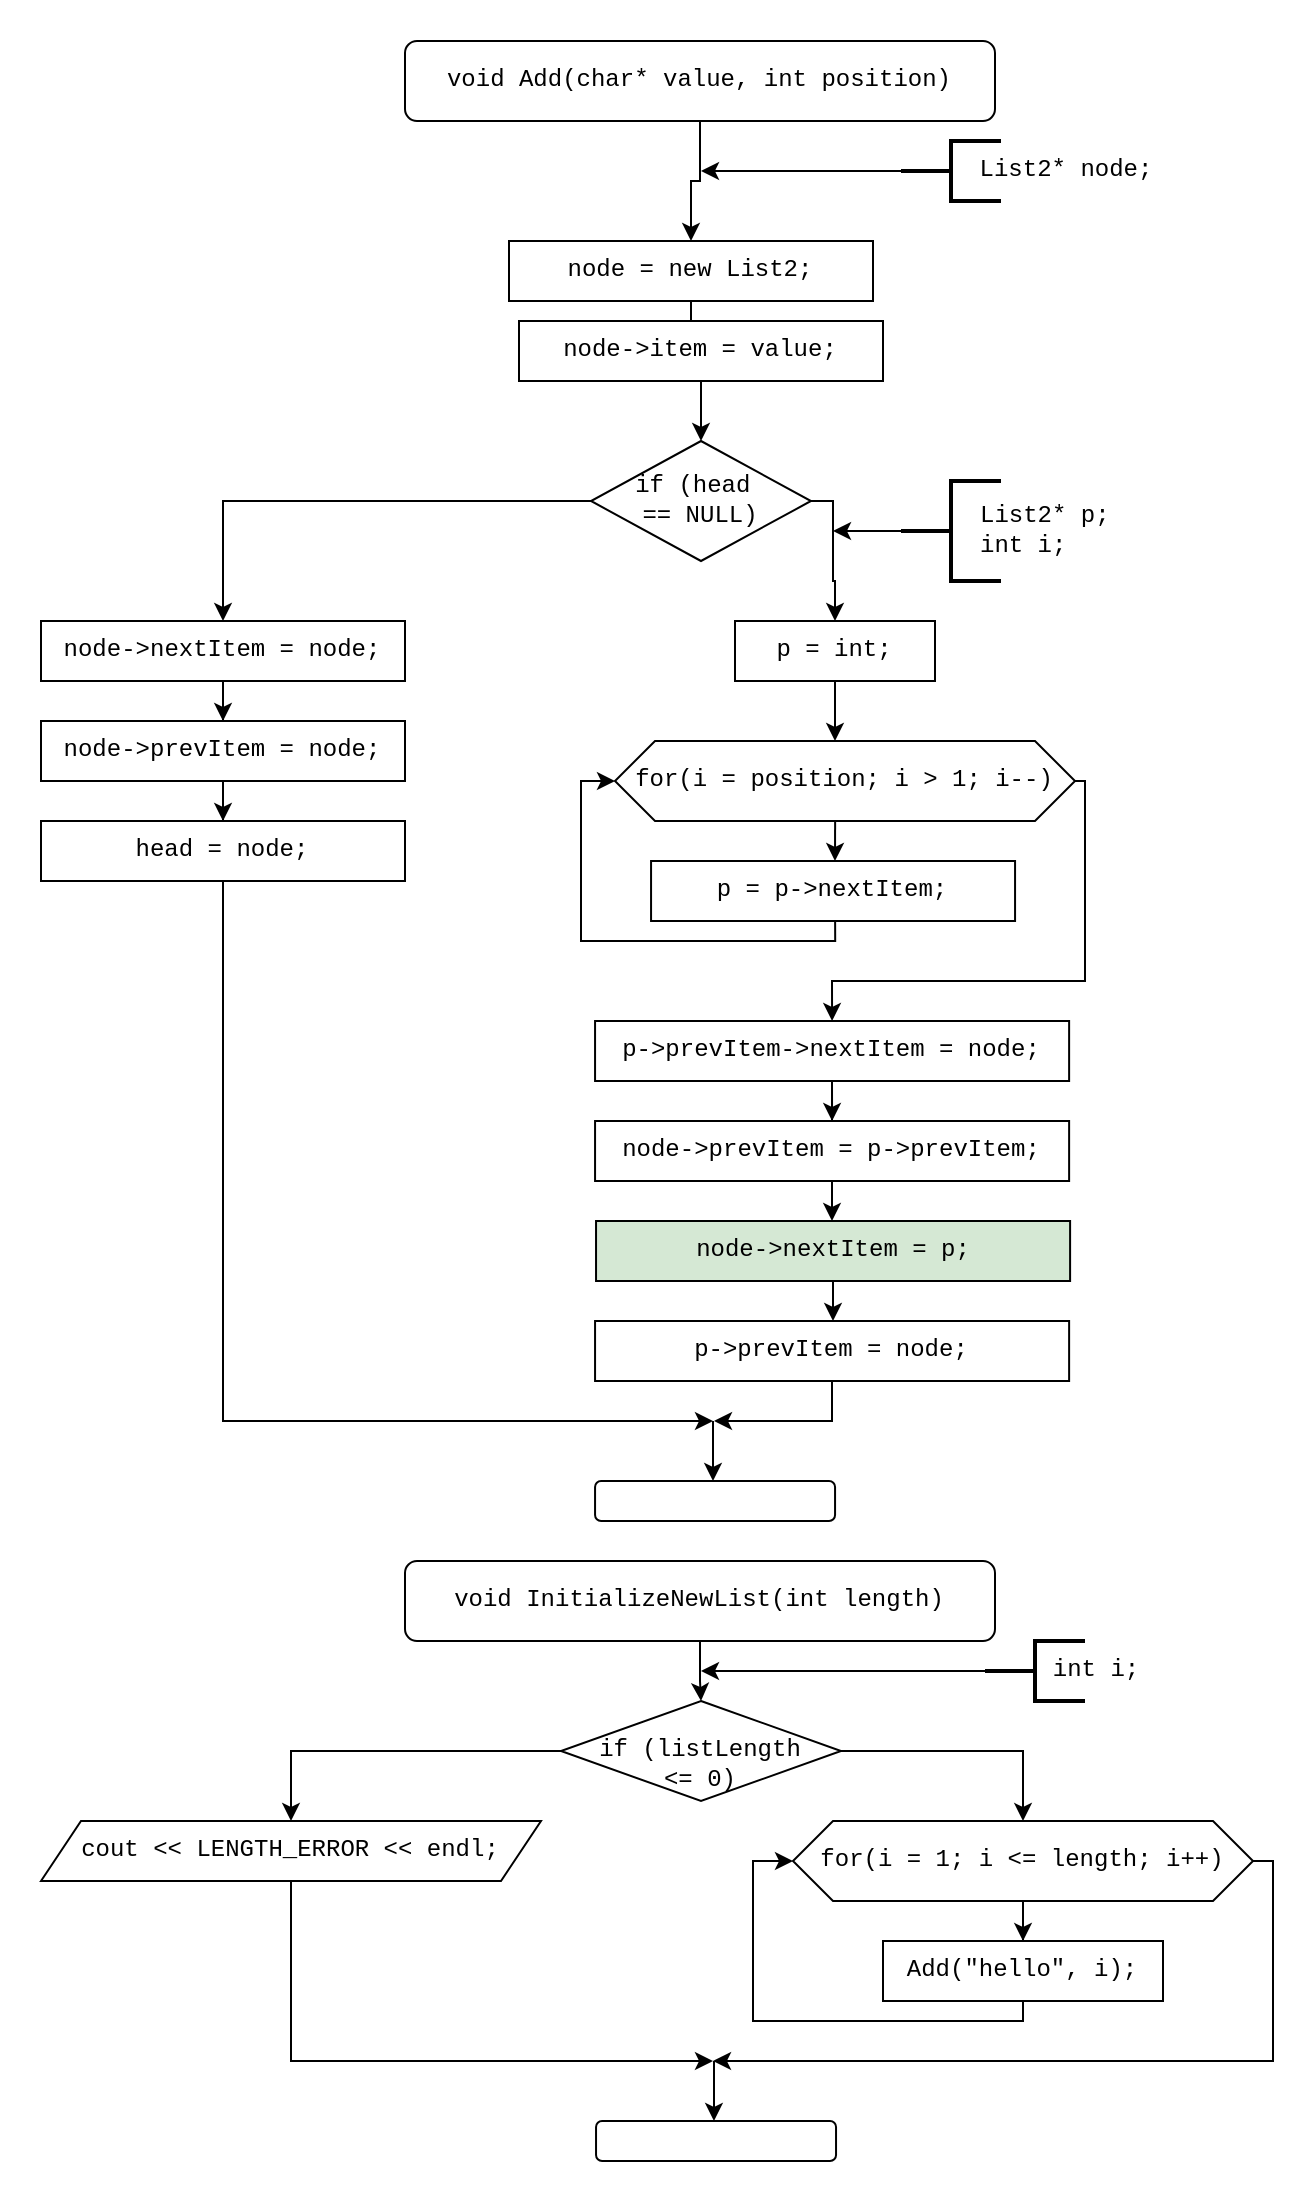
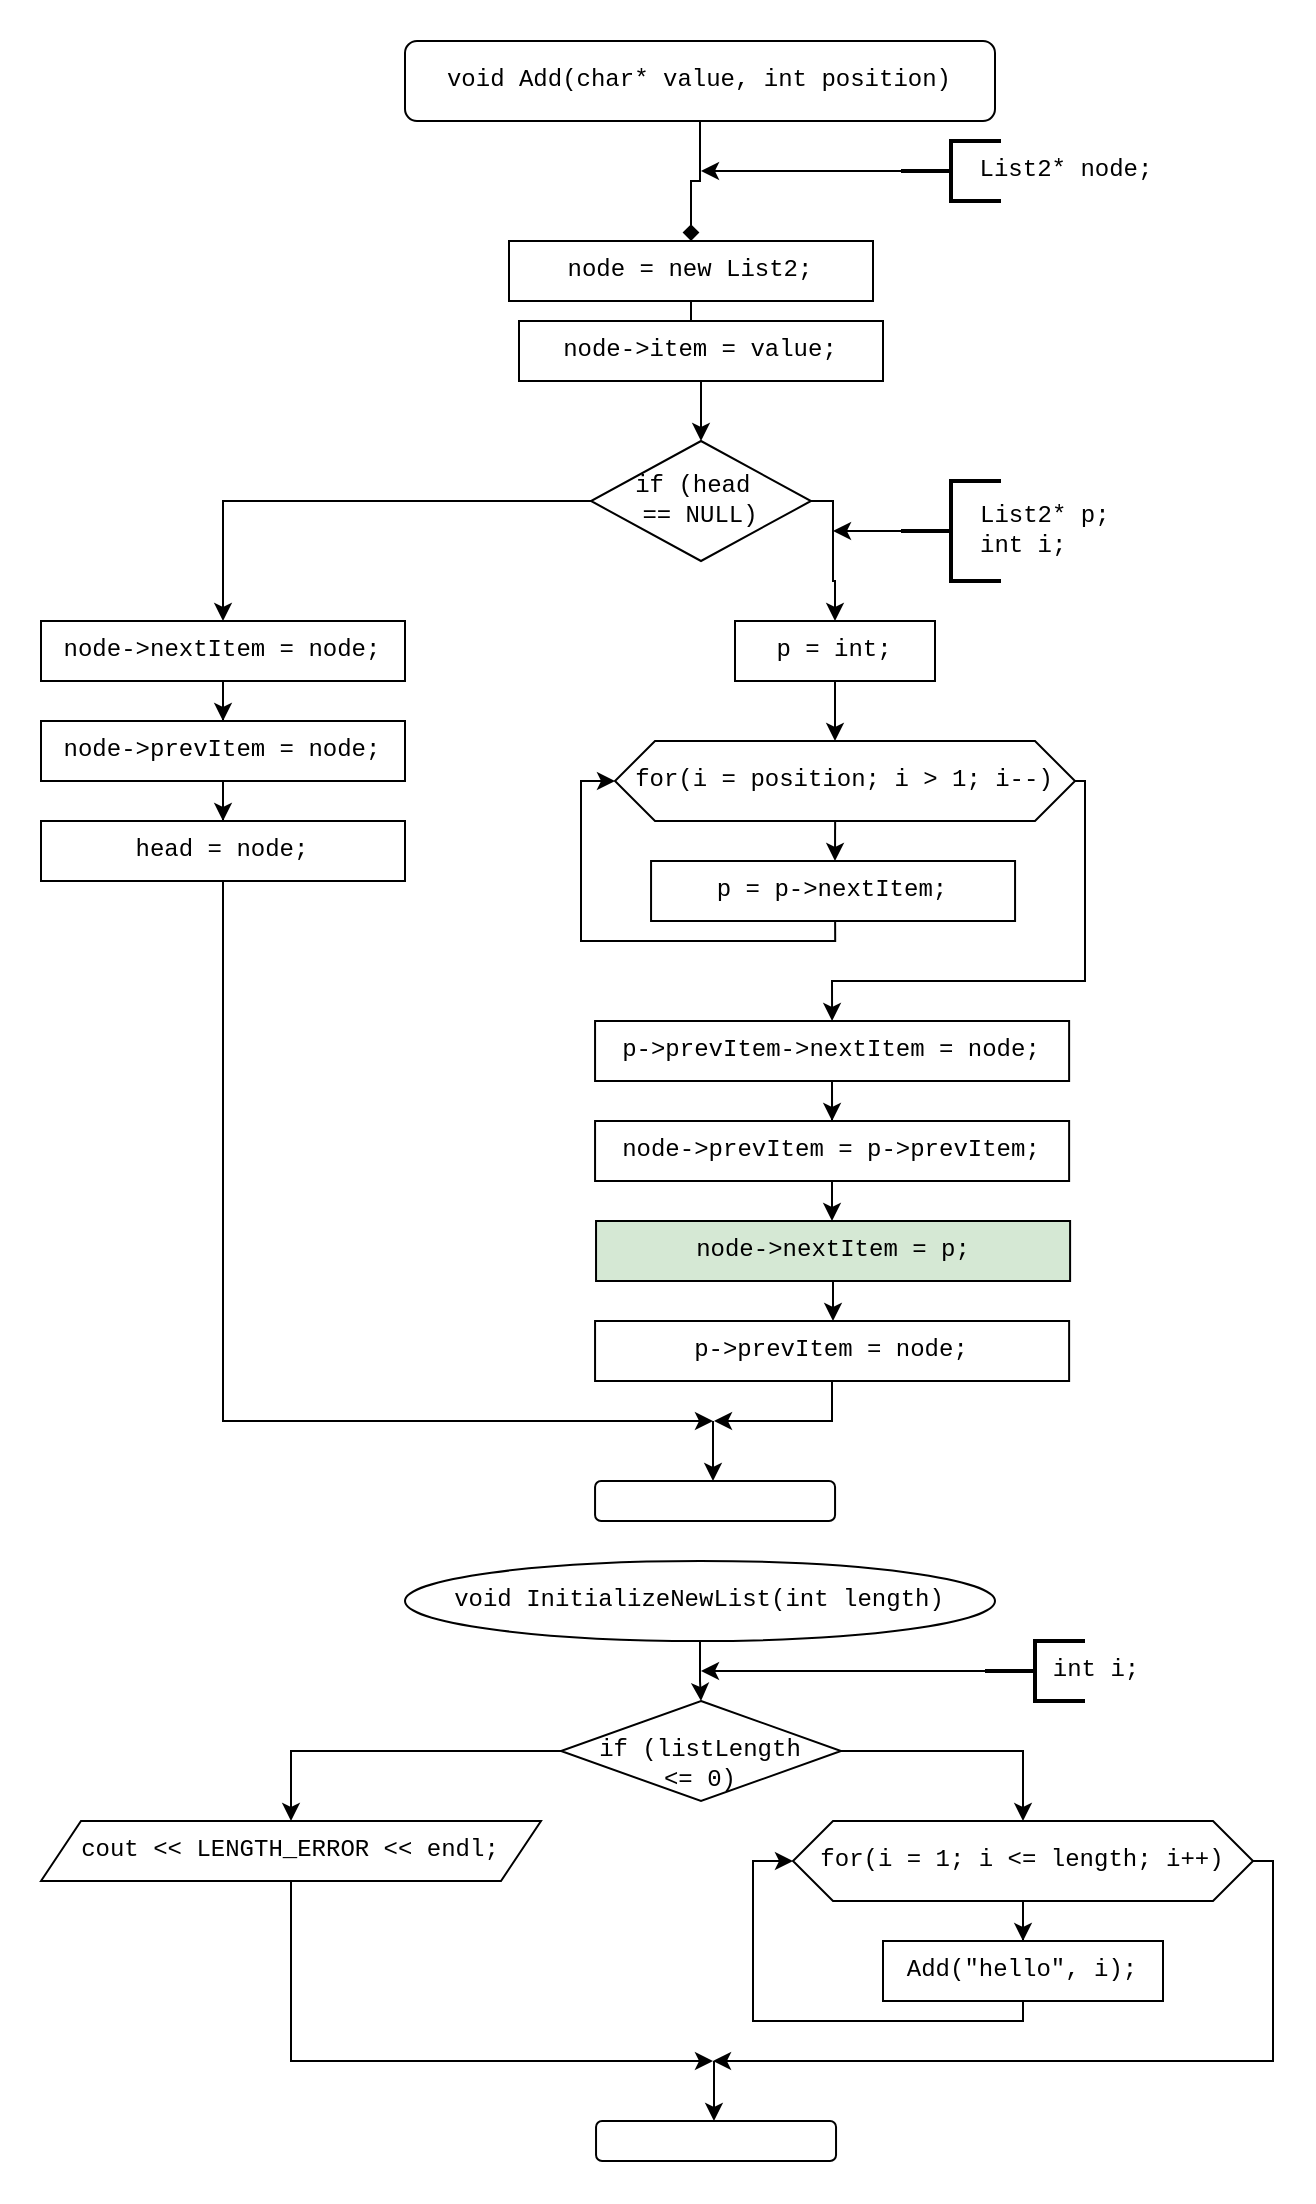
edge "void Add(char* value, int position)" -> "node = new List2;": arrowhead classic -> diamond
node "void InitializeNewList(int length)": shape rounded rectangle -> ellipse
